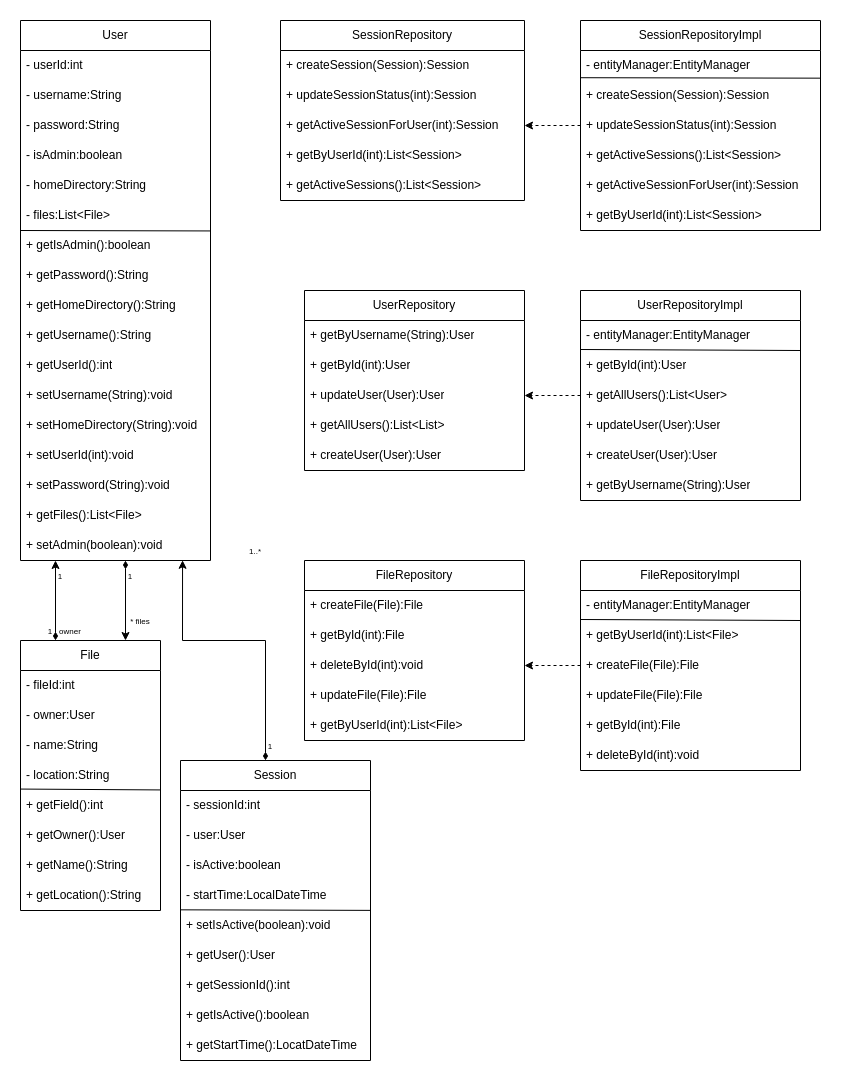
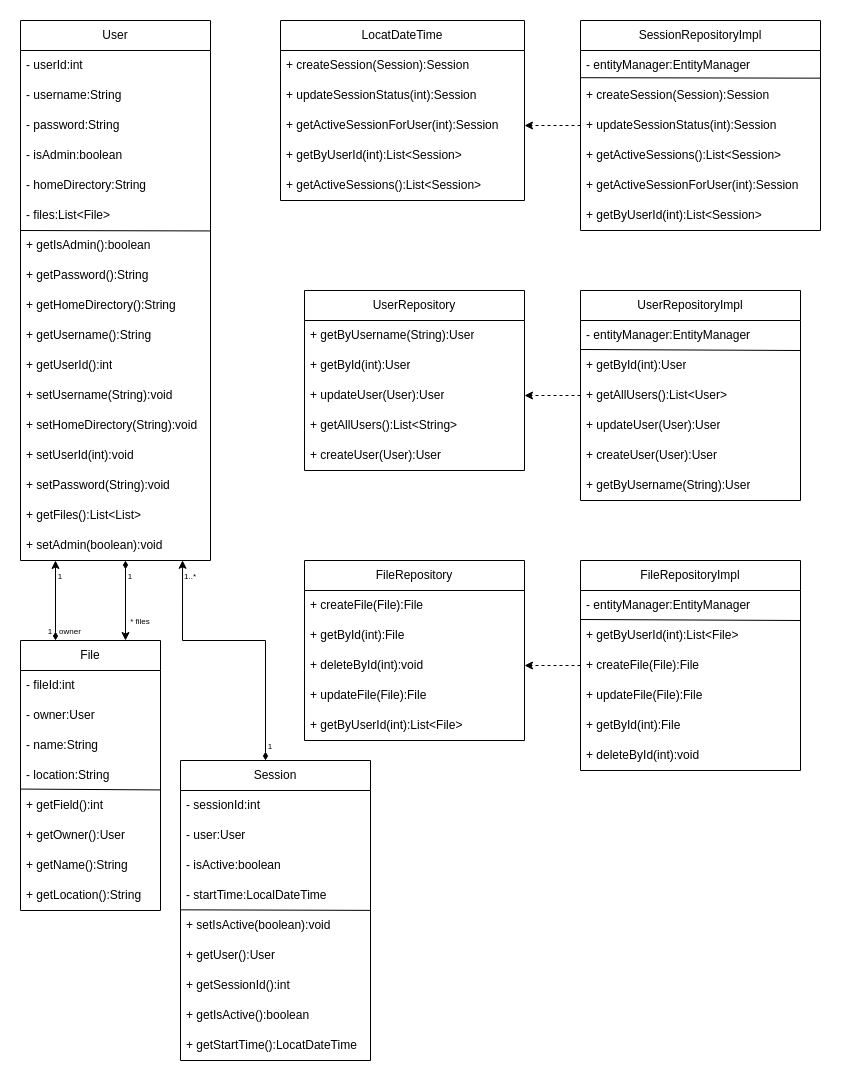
node "SessionRepository": label "SessionRepository" -> "LocatDateTime"
node "+ getAllUsers():List<List>": label "+ getAllUsers():List<List>" -> "+ getAllUsers():List<String>"
node "+ getFiles():List<File>": label "+ getFiles():List<File>" -> "+ getFiles():List<List>"
node "1..*": moved (256, 551) -> (191, 576)
